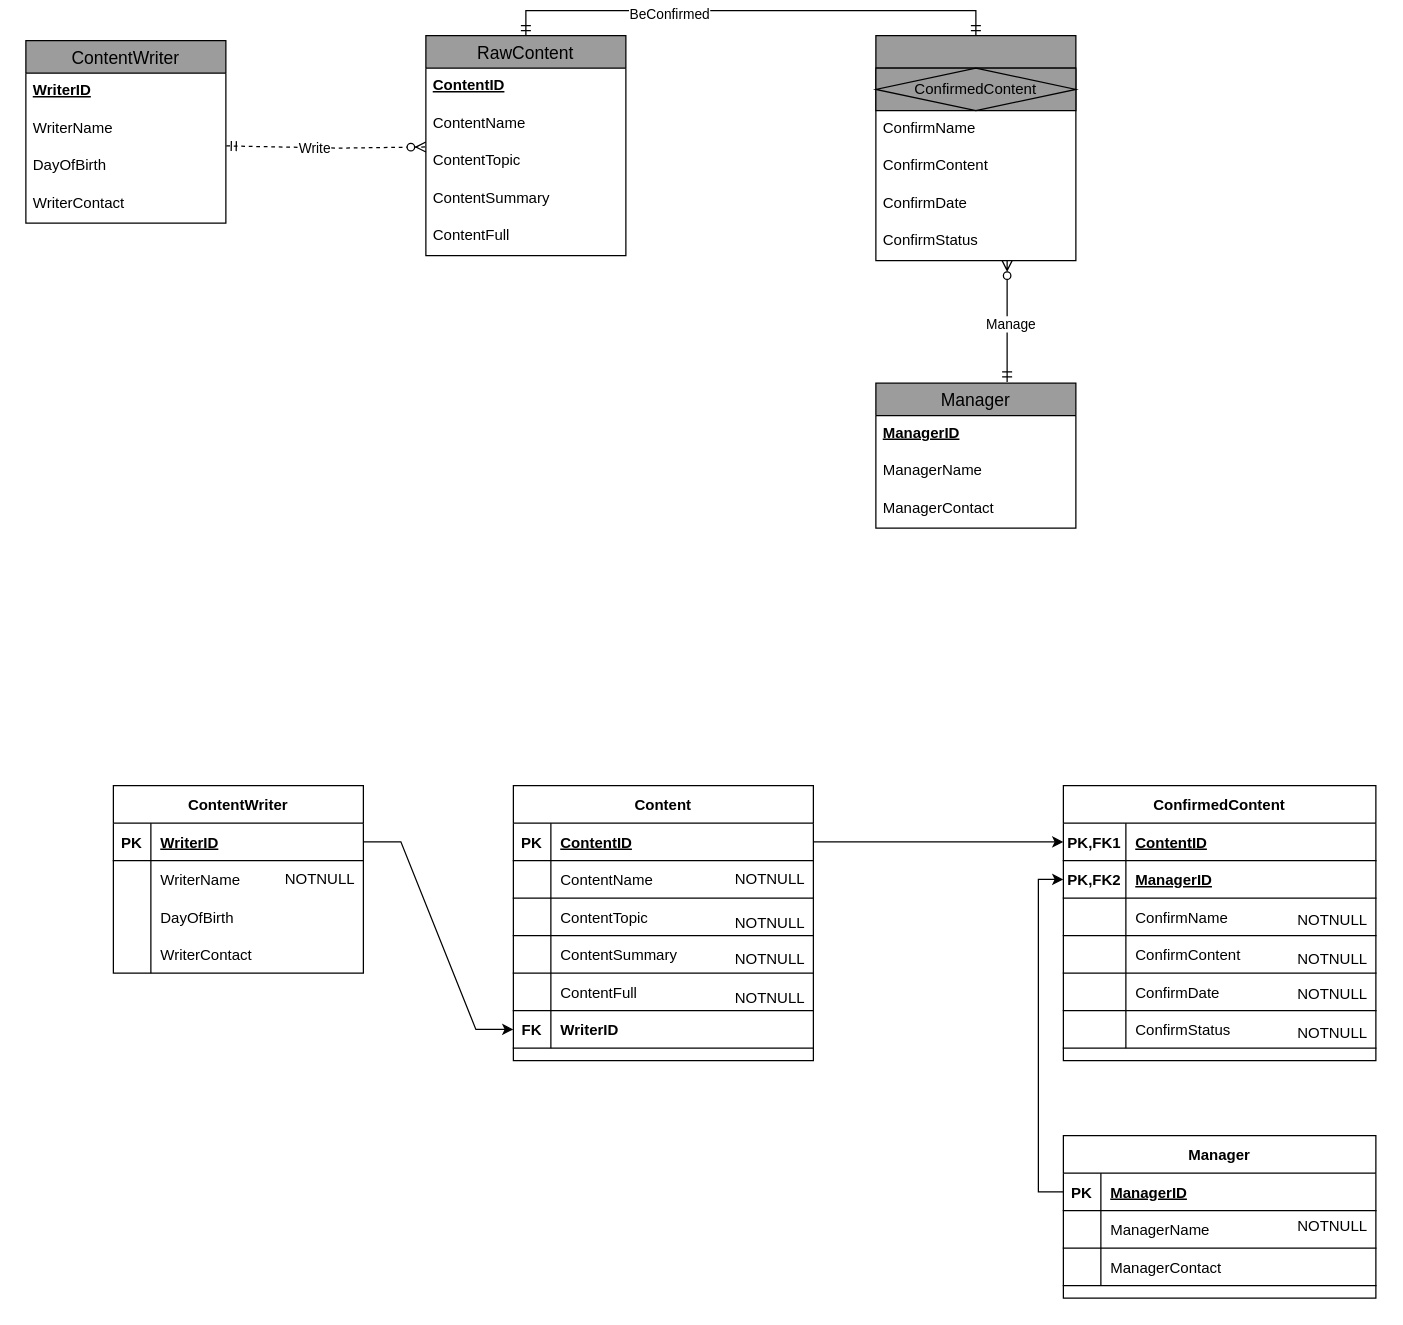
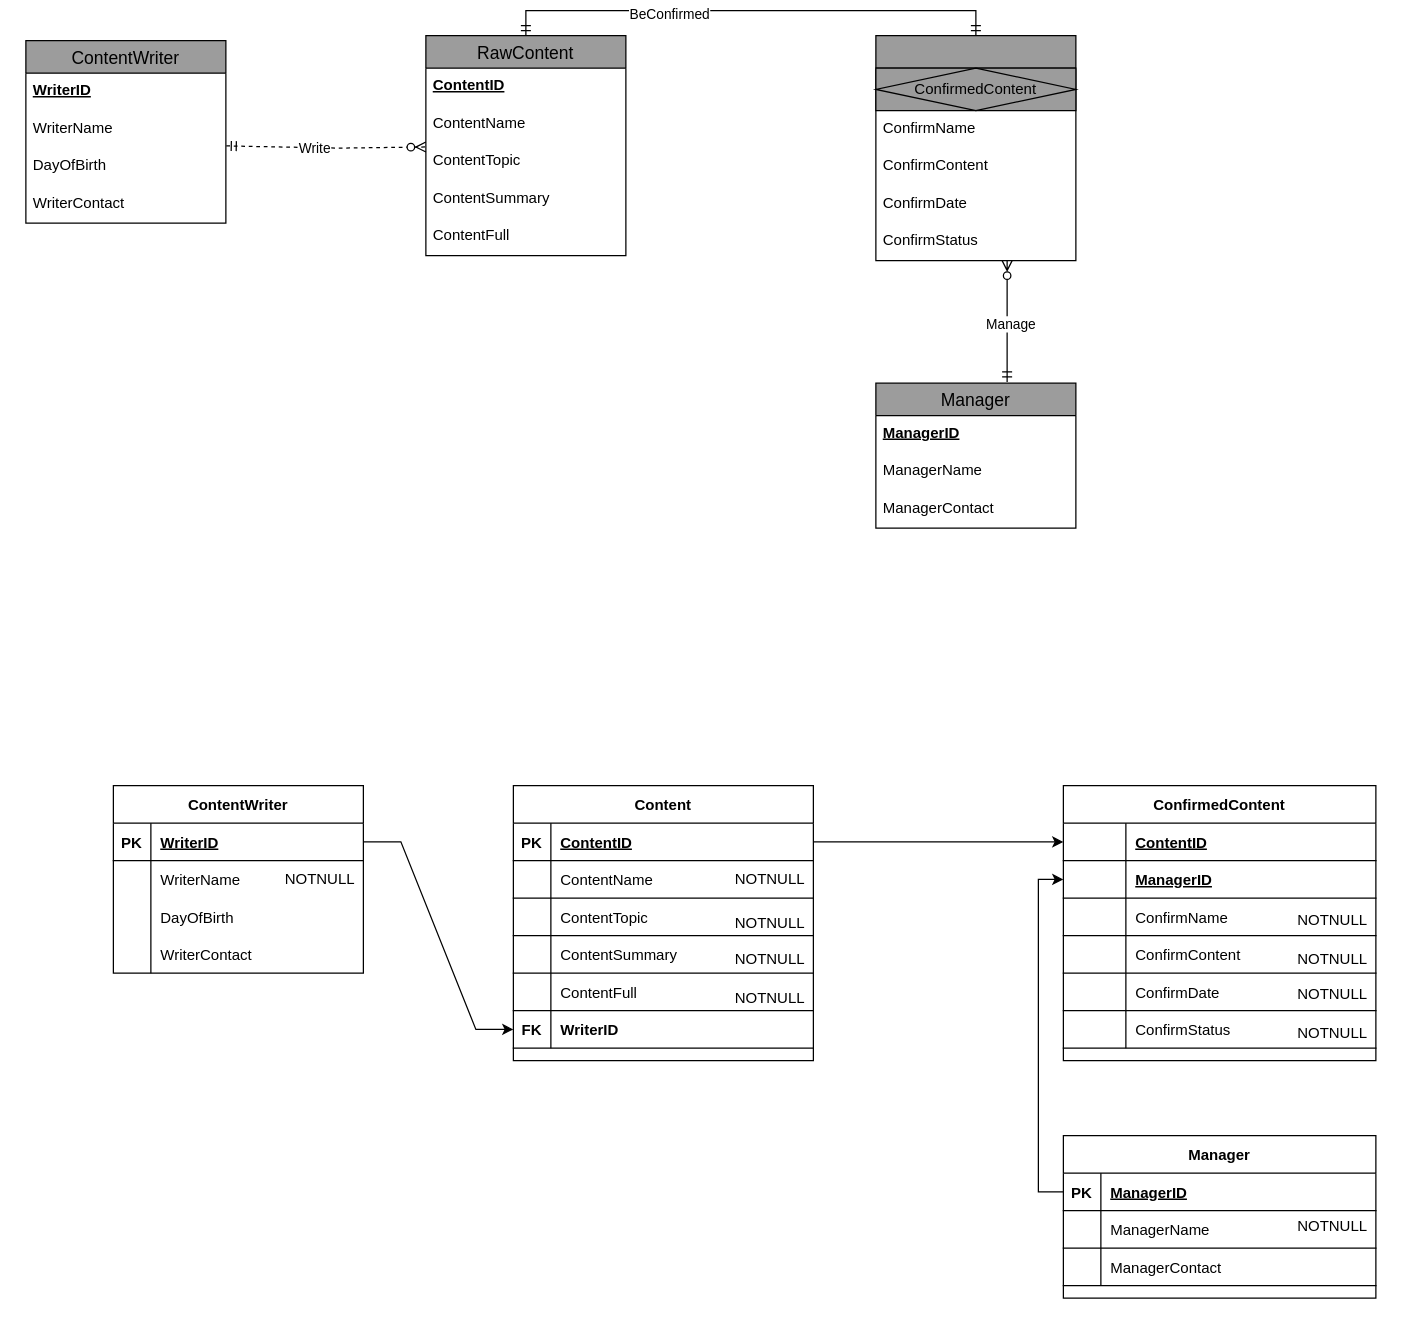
node "PK,FK1": removed
node "PK,FK2": removed
